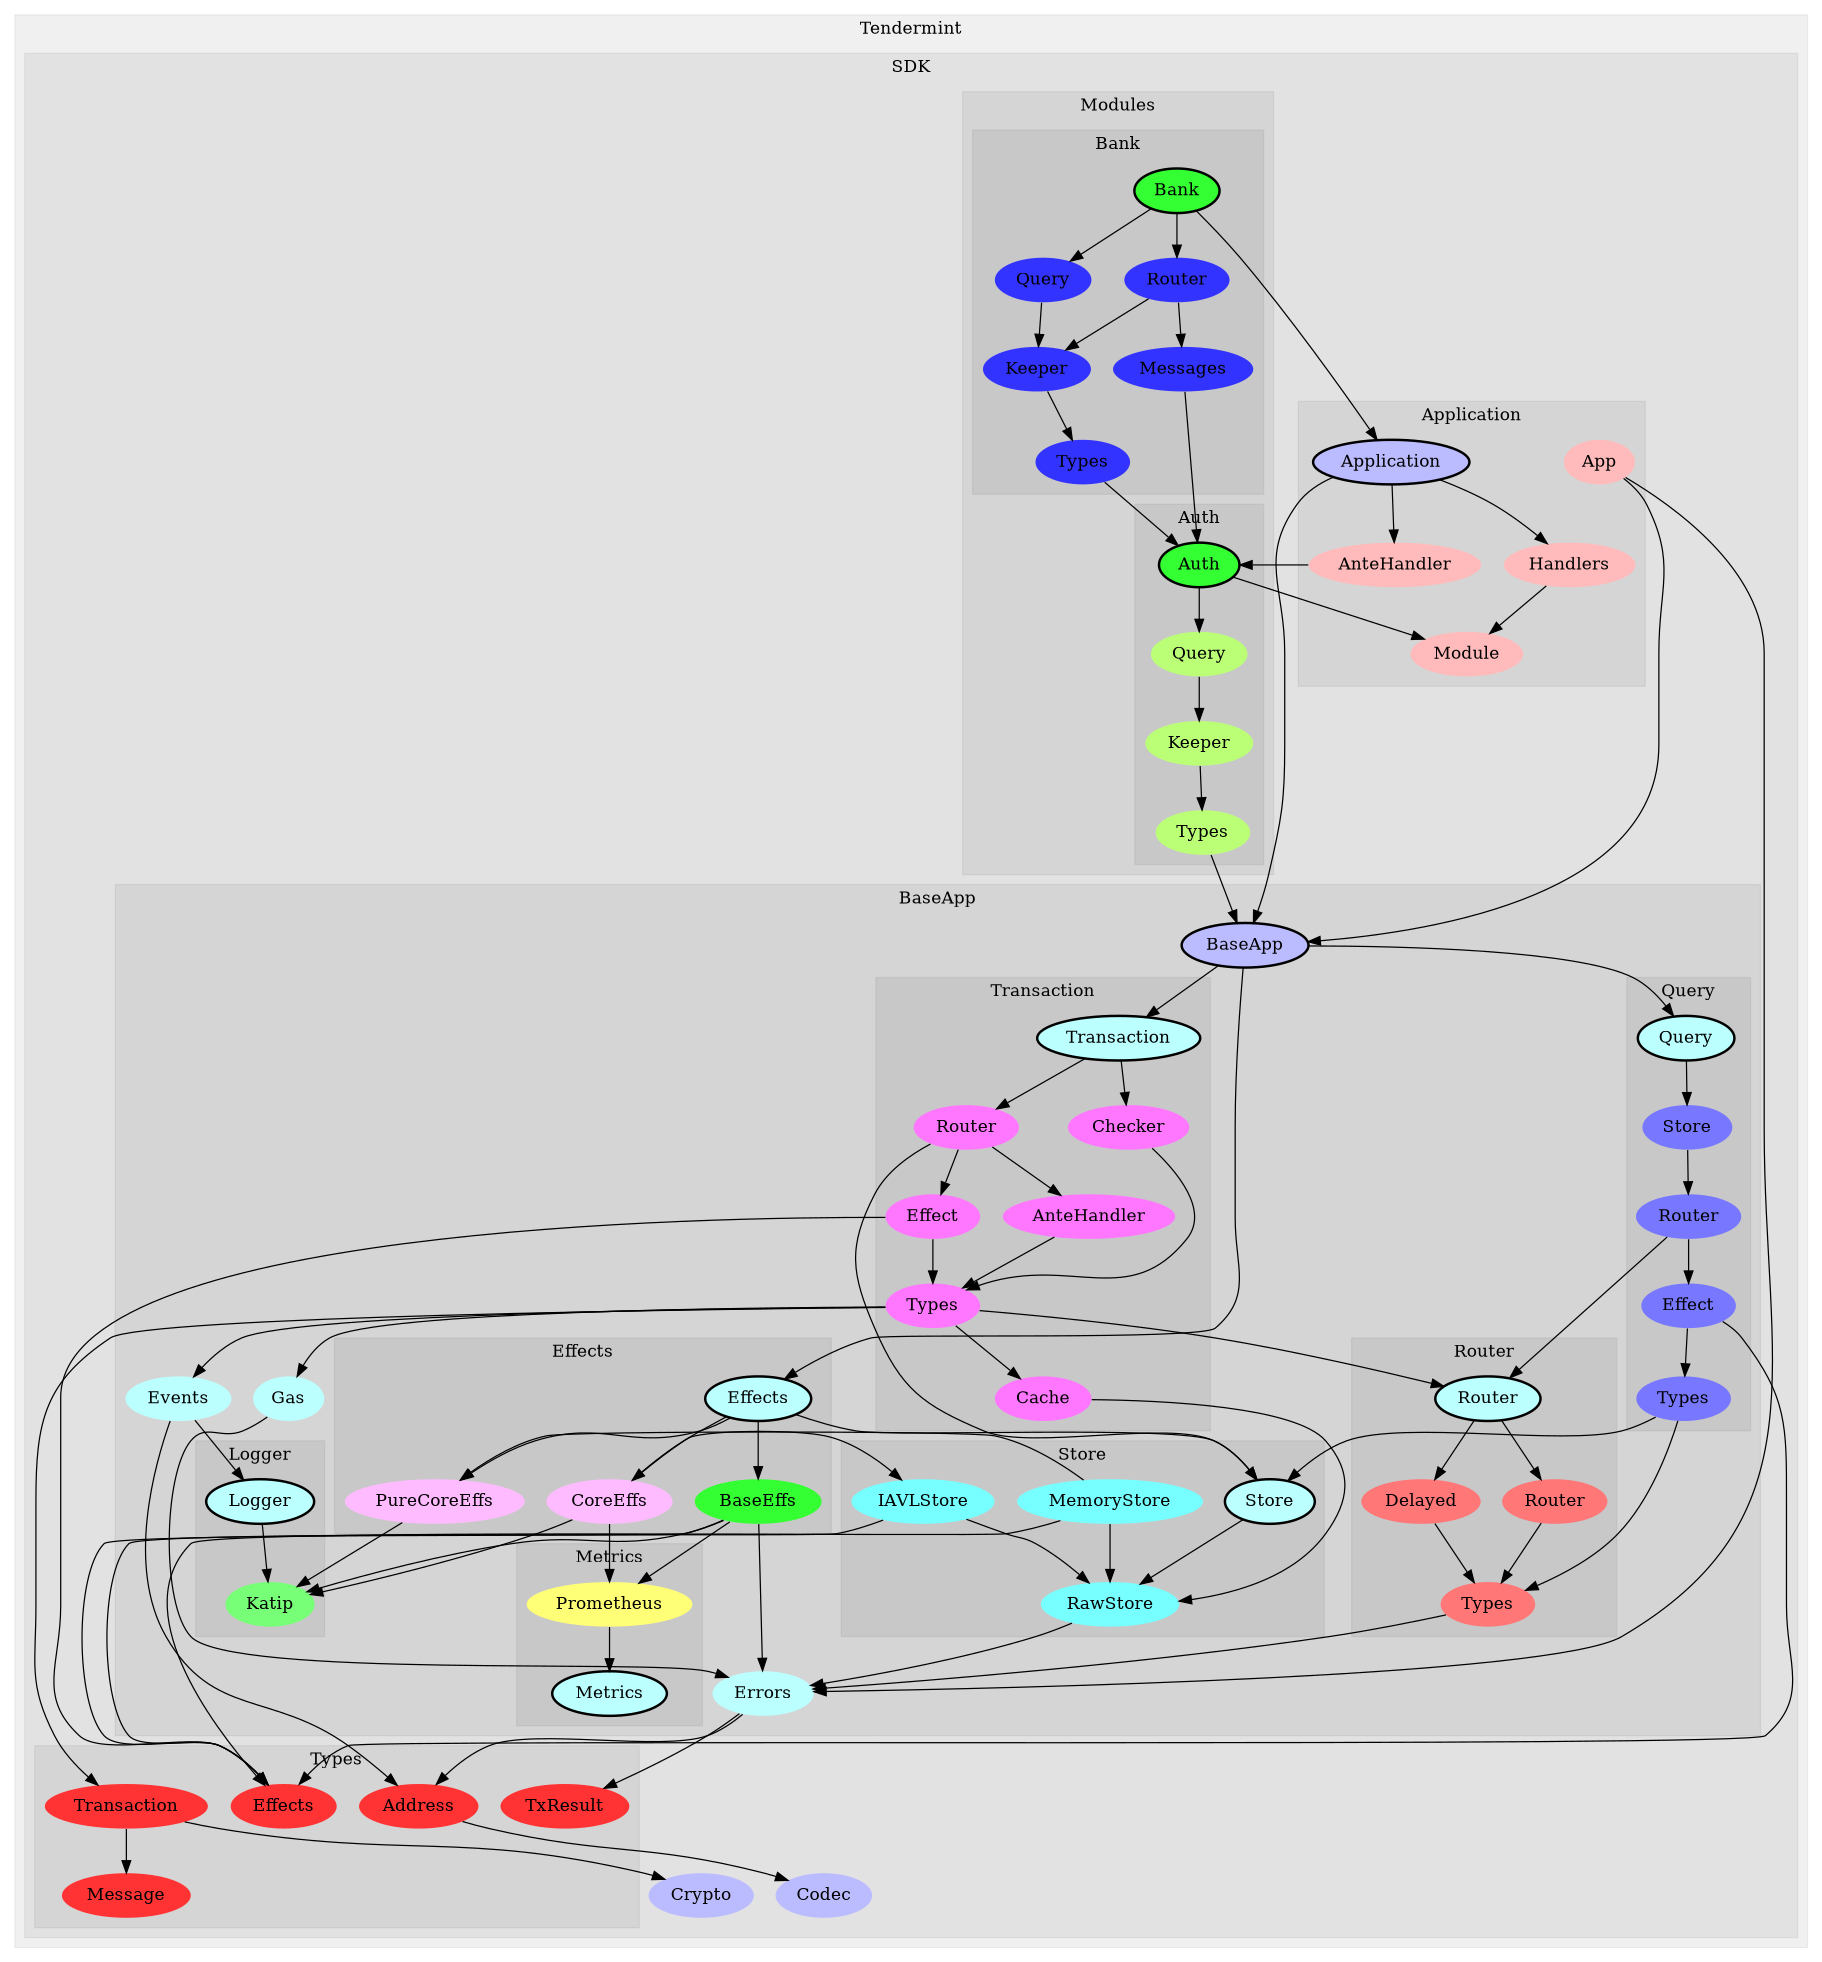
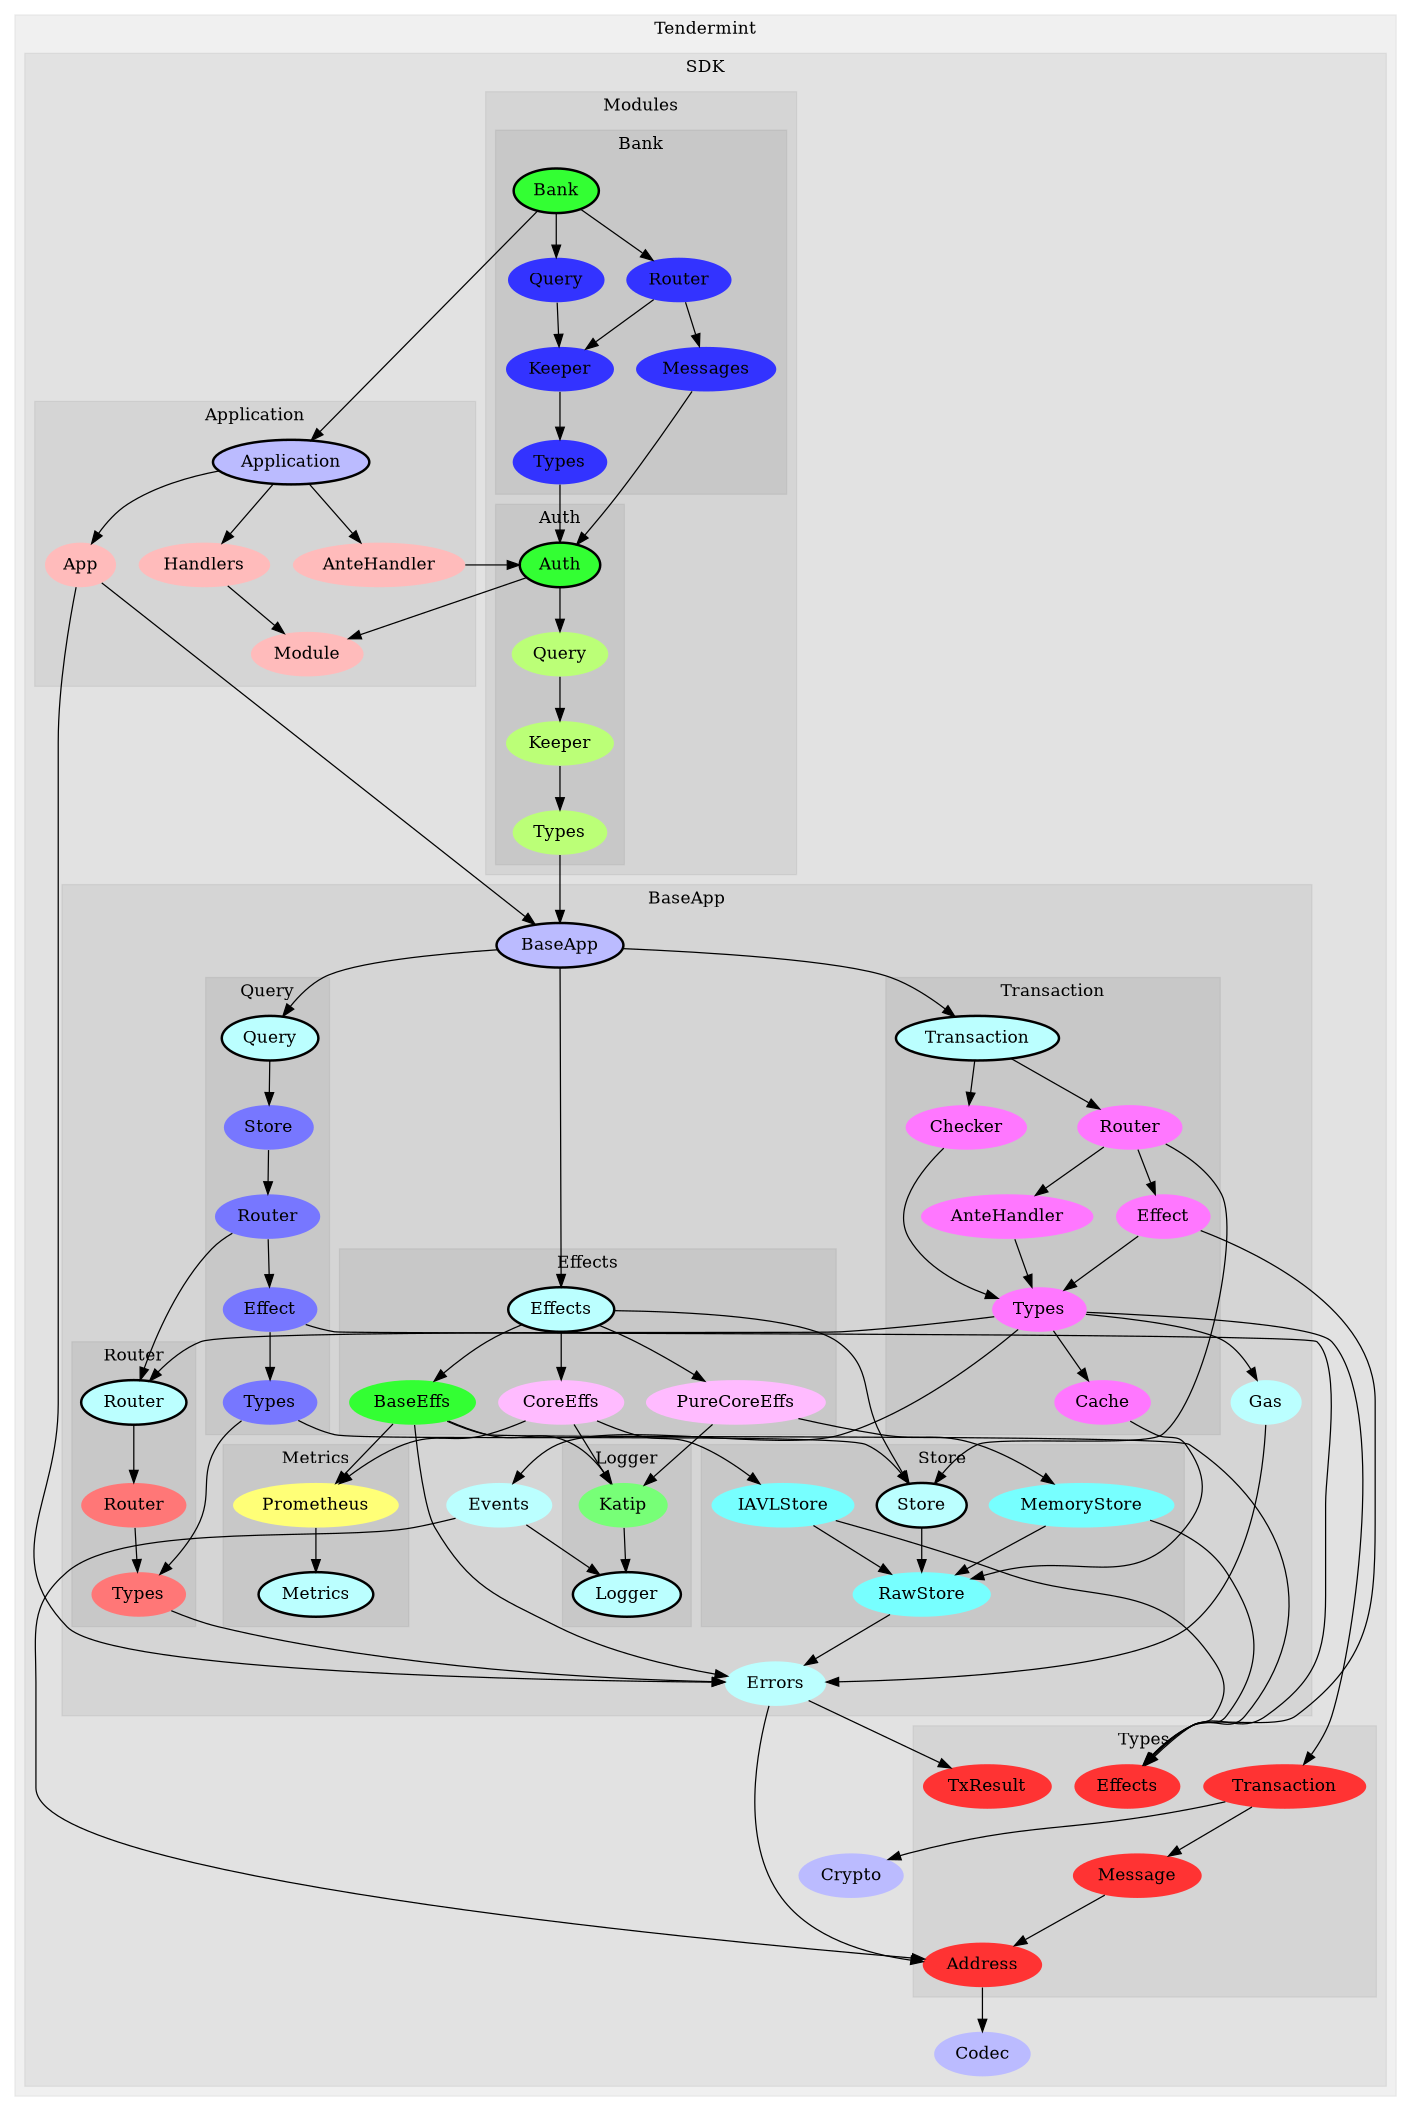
edge "Application" -> "BaseApp": now "Application" -> "App"
edge "MemoryStore" -> "PureCoreEffs": reversed
node "Delayed": removed
edge "Logger" -> "Katip": reversed
edge "Message" -> "Address": added
